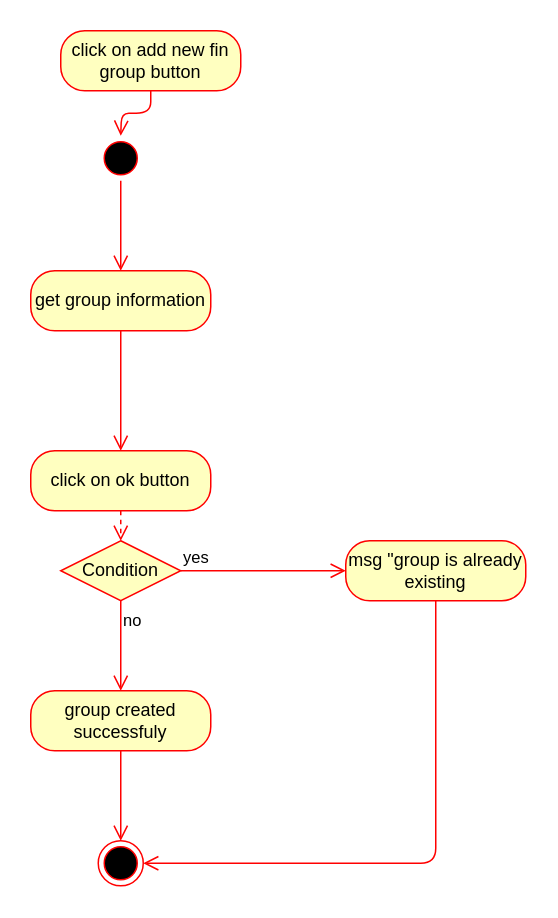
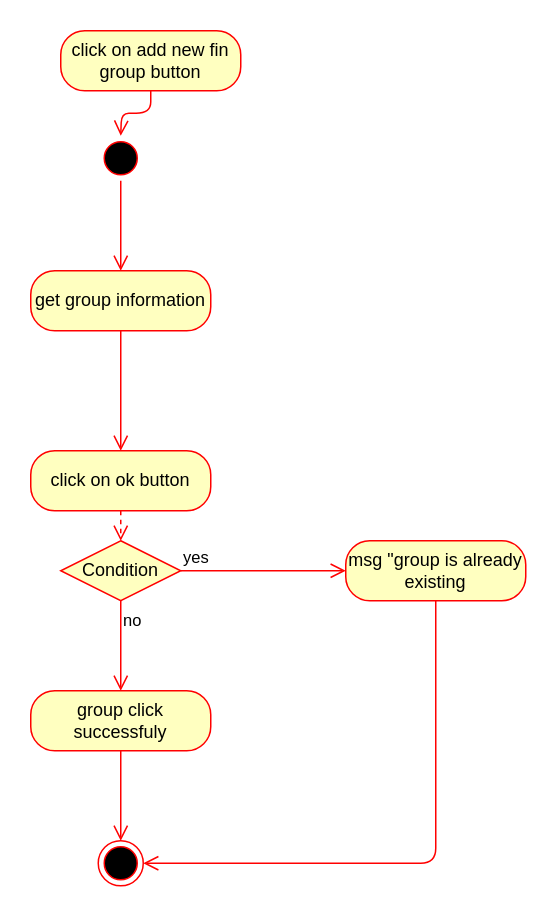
node "group created successfuly": label "group created successfuly" -> "group click successfuly"
